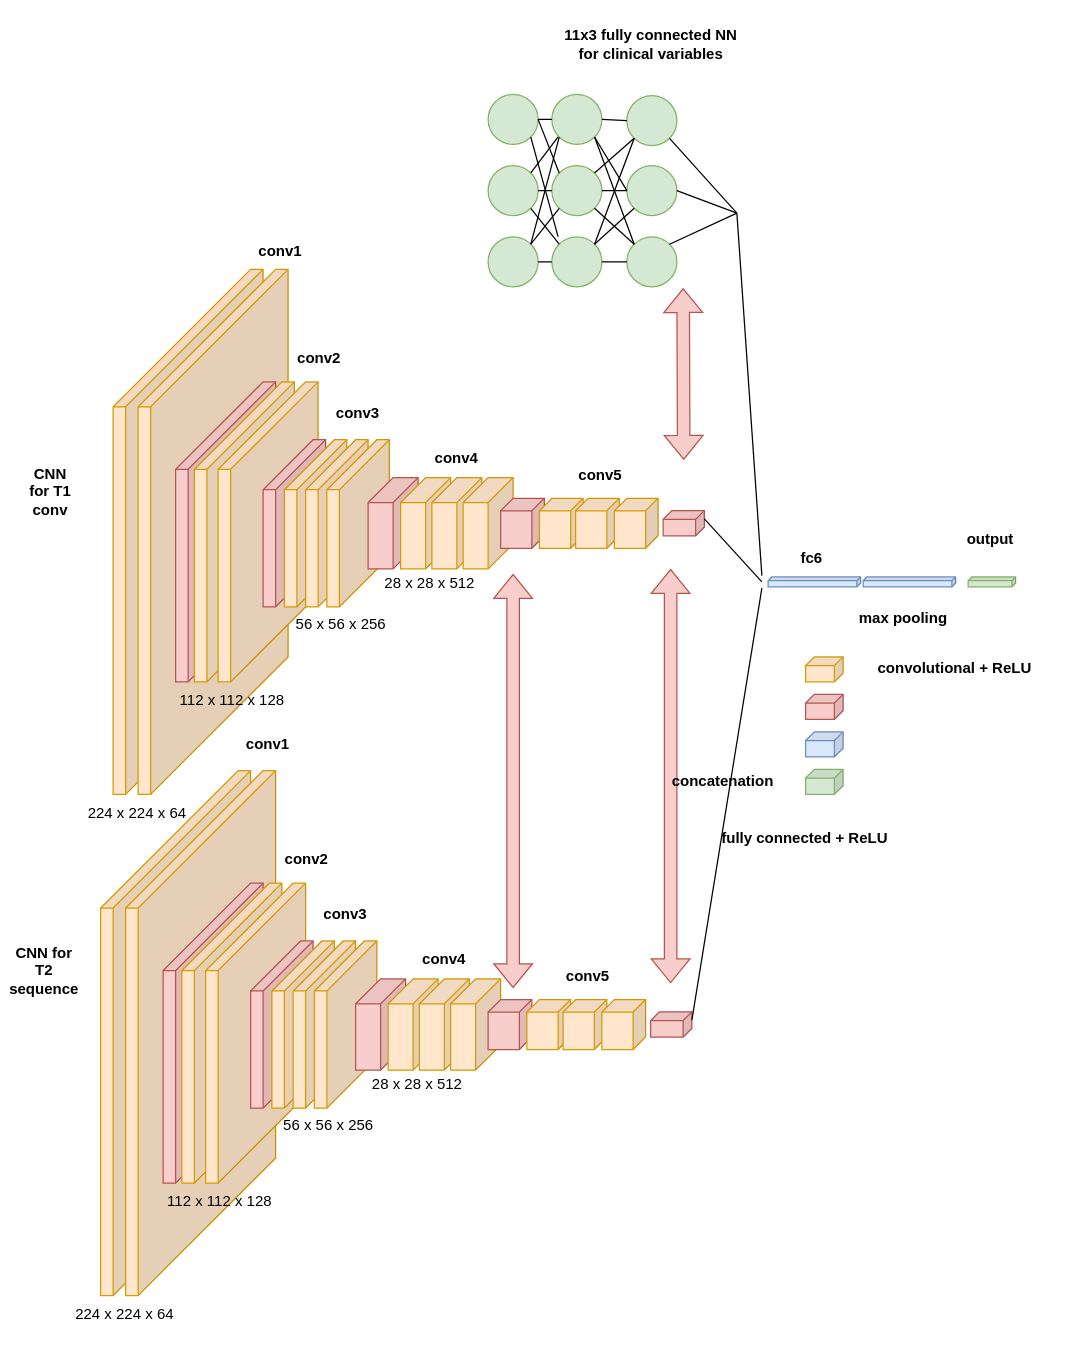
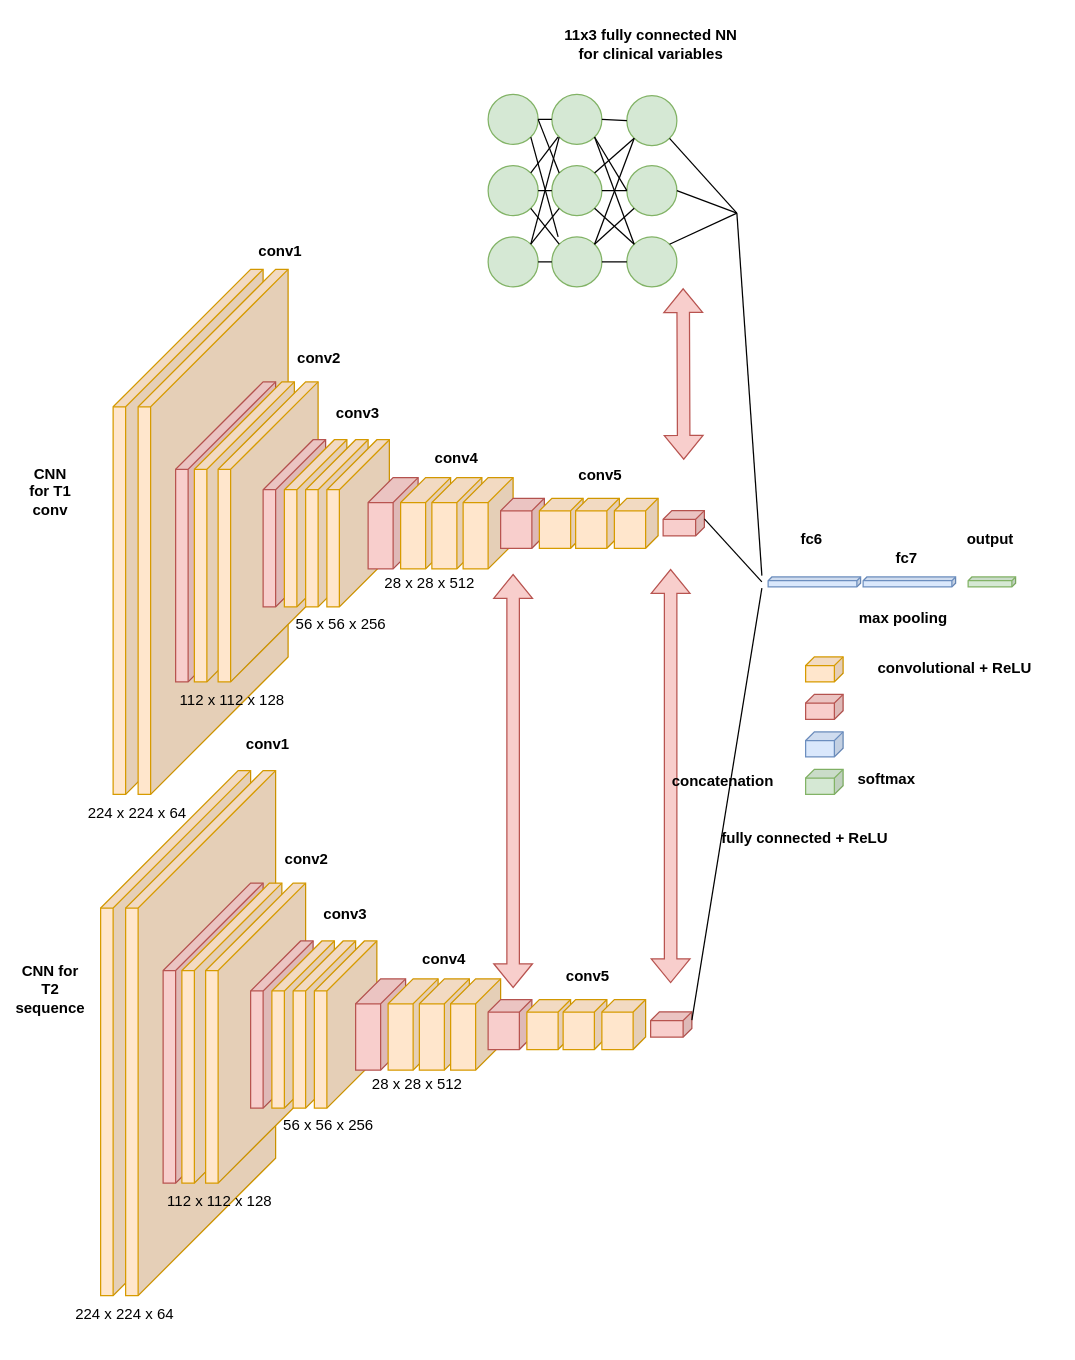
node "fc6": moved (812, 558) -> (812, 539)
node "fc7": added
node "softmax": added
node "CNN for T2 sequence": moved (44, 971) -> (51, 990)
